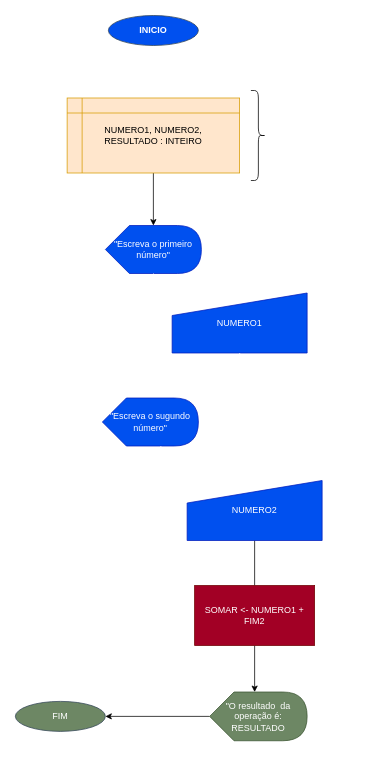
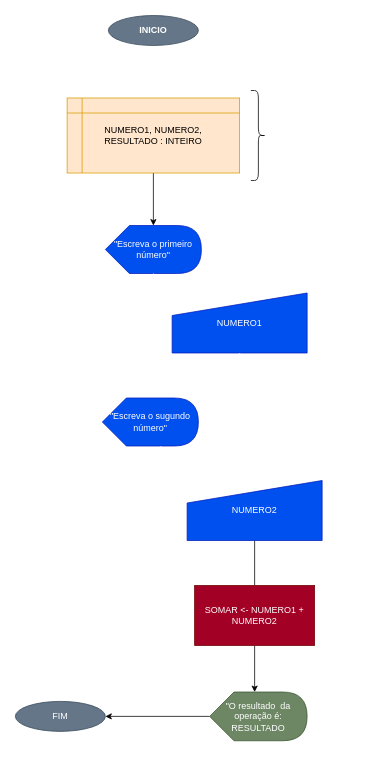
node "INICIO": fillcolor #0050ef -> #647687
node "SOMAR <- NUMERO1 + FIM2": label "SOMAR <- NUMERO1 + FIM2" -> "SOMAR <- NUMERO1 + NUMERO2"
node "FIM": fillcolor #6d8764 -> #647687
